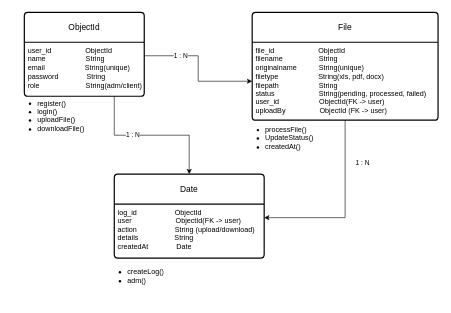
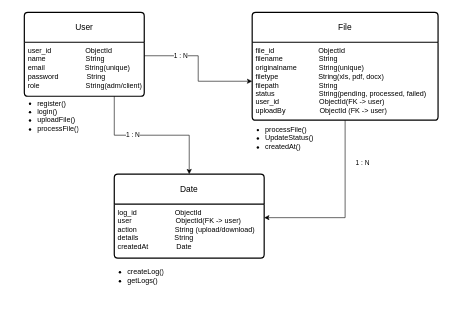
node "ObjectId": label "ObjectId" -> "User"
node "register() login() uploadFile() downloadFile()": label "register() login() uploadFile() downloadFile()" -> "register() login() uploadFile() processFile()"
node "createLog() adm()": label "createLog() adm()" -> "createLog() getLogs()"
